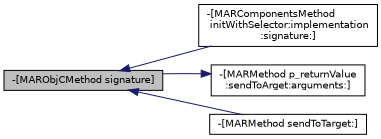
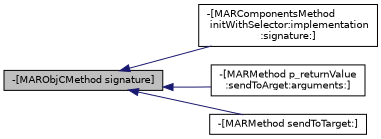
edge "-[MARObjCMethod signature]" -> "-[MARMethod p_returnValue :sendToArget:arguments:]": reversed
